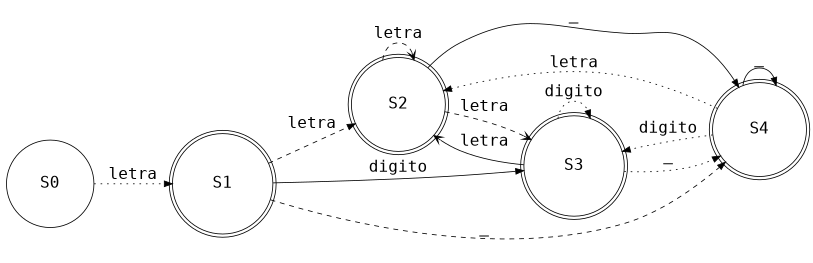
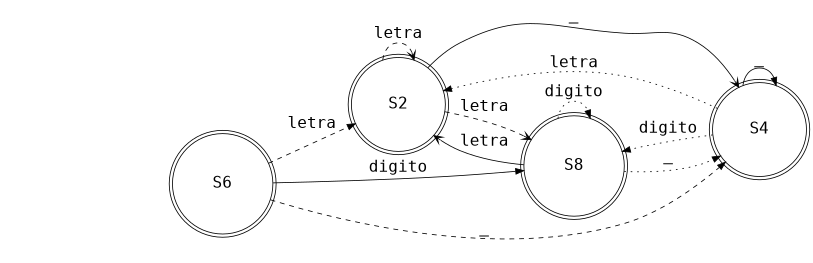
edge "S2" -> "S4": arrowhead normal -> vee
node "S3": label "S3" -> "S8"
node "S0": removed
node "S1": label "S1" -> "S6"
